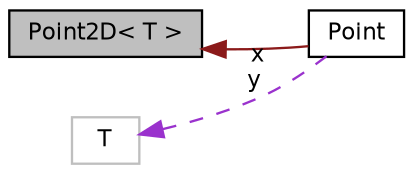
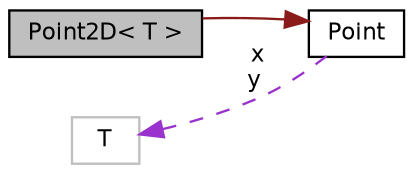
edge "Point" -> "Point2D< T >": reversed
